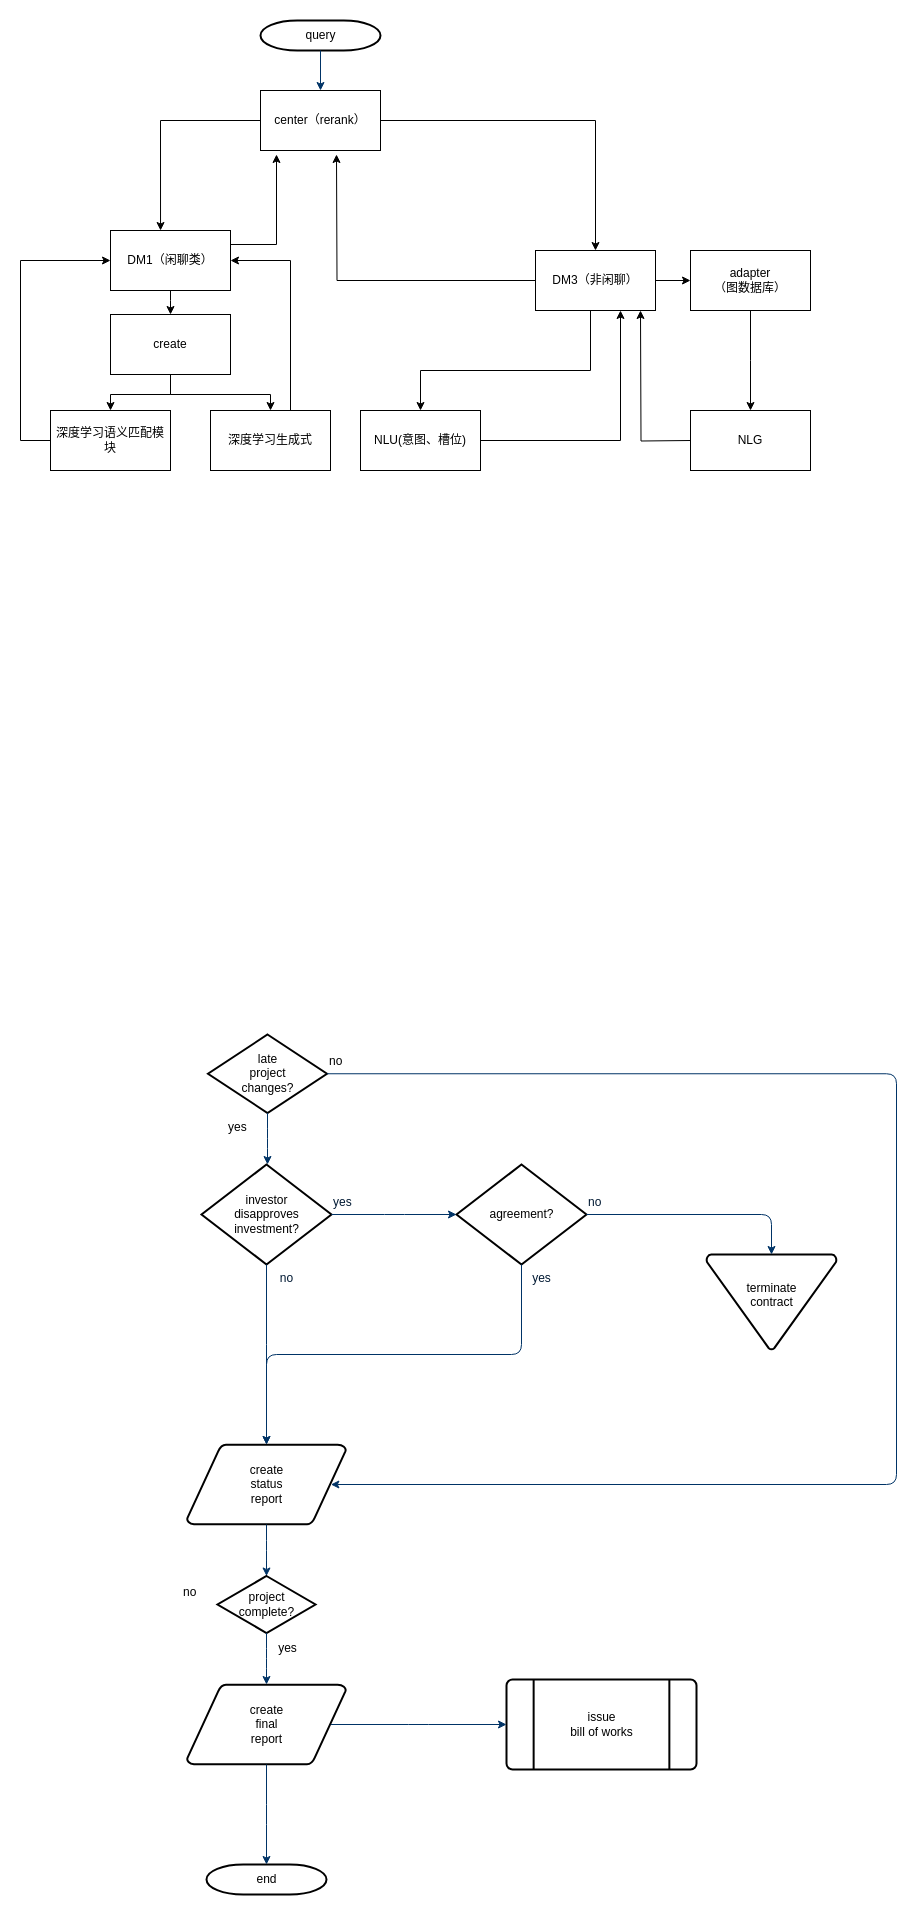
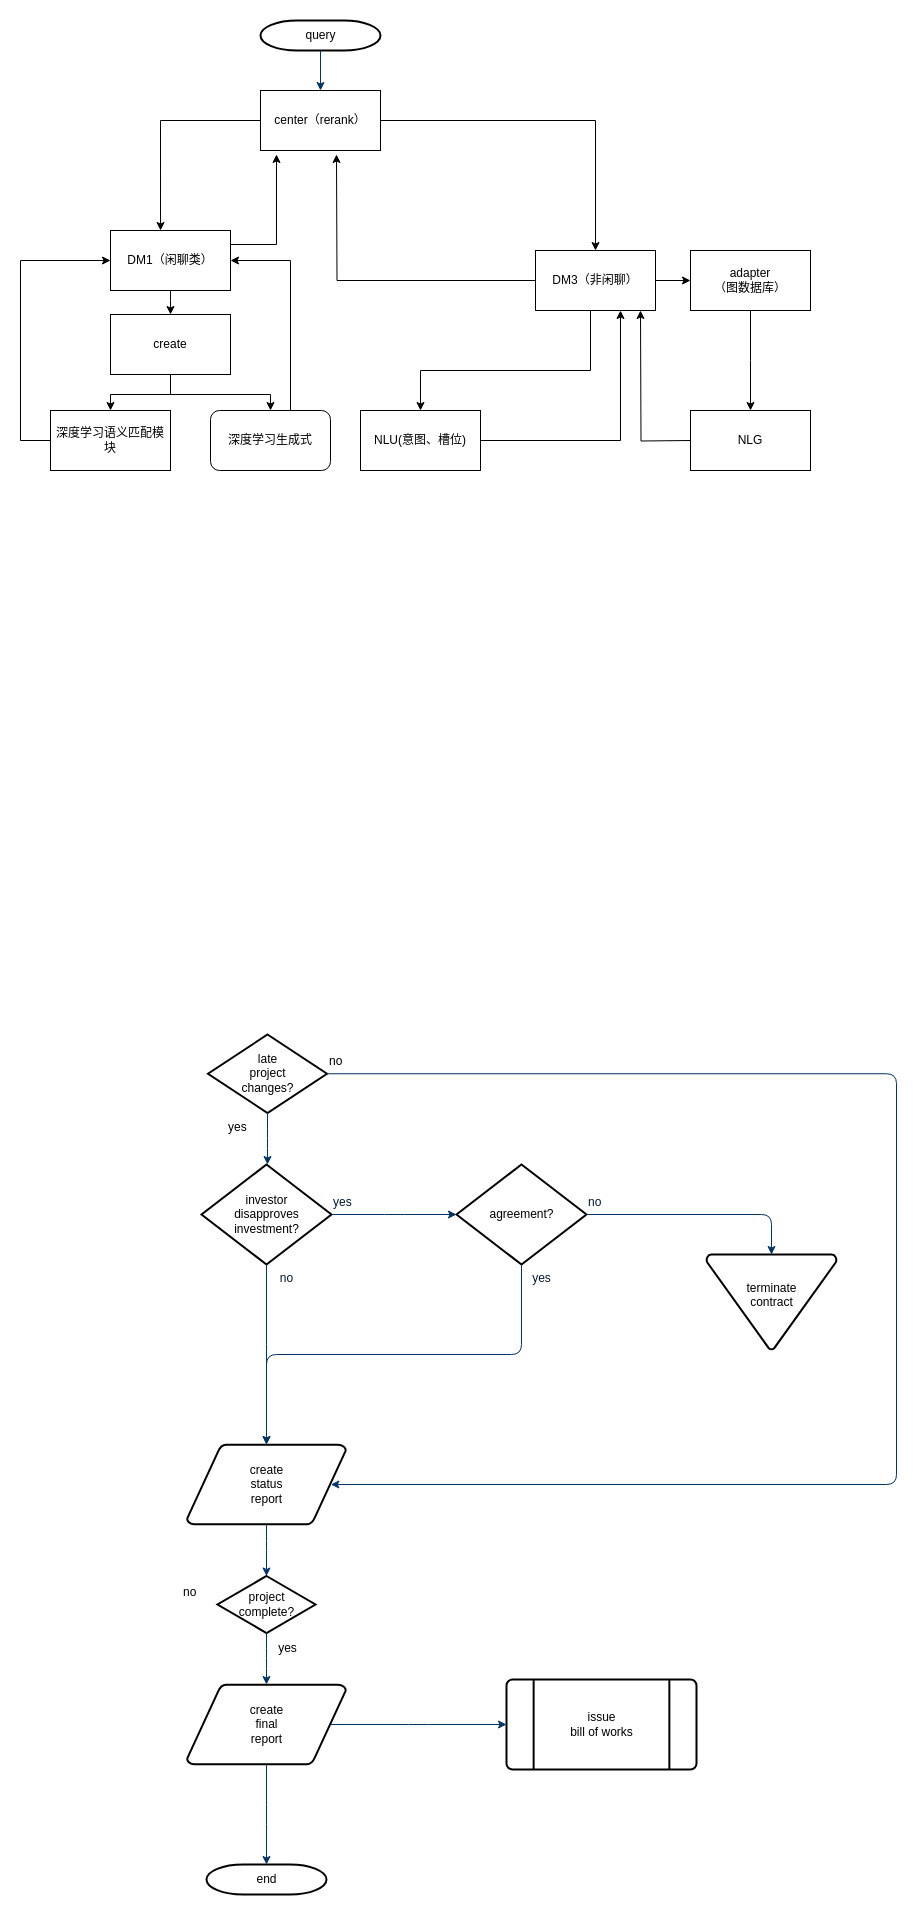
node "深度学习生成式": shape rectangle -> rounded rectangle
